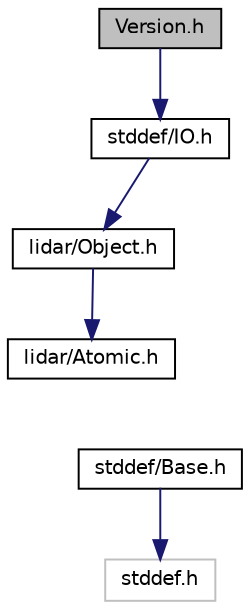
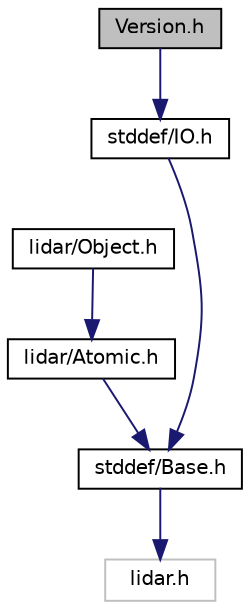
edge "stddef/IO.h" -> "lidar/Object.h": now "stddef/IO.h" -> "stddef/Base.h"
edge "lidar/Atomic.h" -> "stddef/Base.h": added
node "stddef.h": label "stddef.h" -> "lidar.h"
